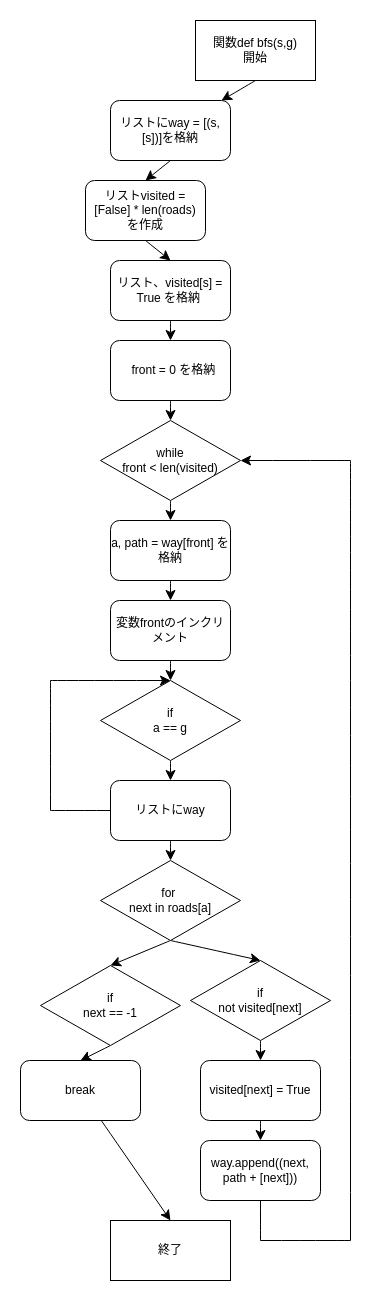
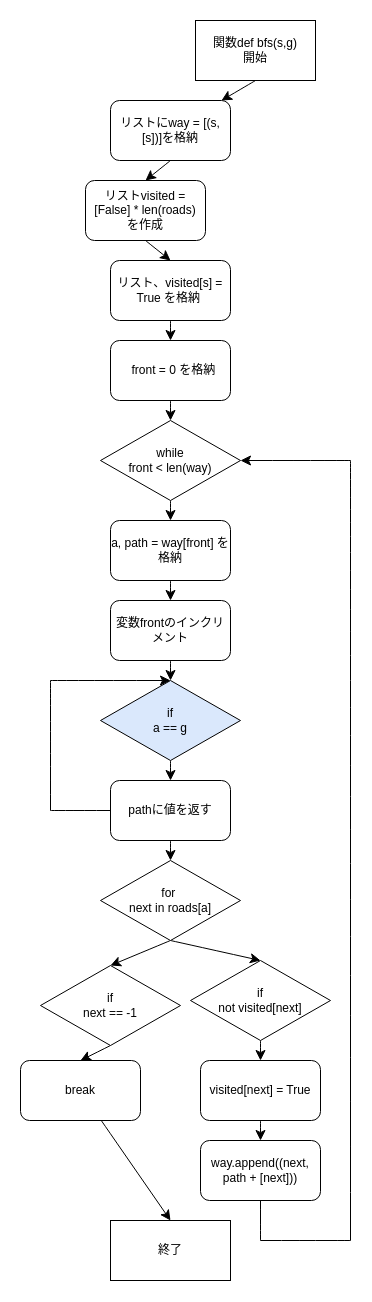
node "while front < len(visited)": label "while front < len(visited)" -> "while front < len(way)"
node "if a == g": fillcolor #ffffff -> #dae8fc
node "リストにway": label "リストにway" -> "pathに値を返す"
